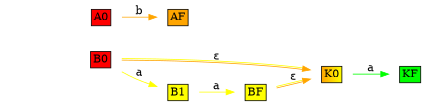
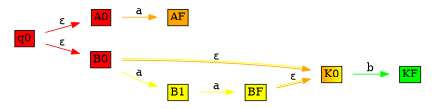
edge "A0" -> "AF": label "b" -> "a"
node "q0": added
edge "K0" -> "KF": label "a" -> "b"
